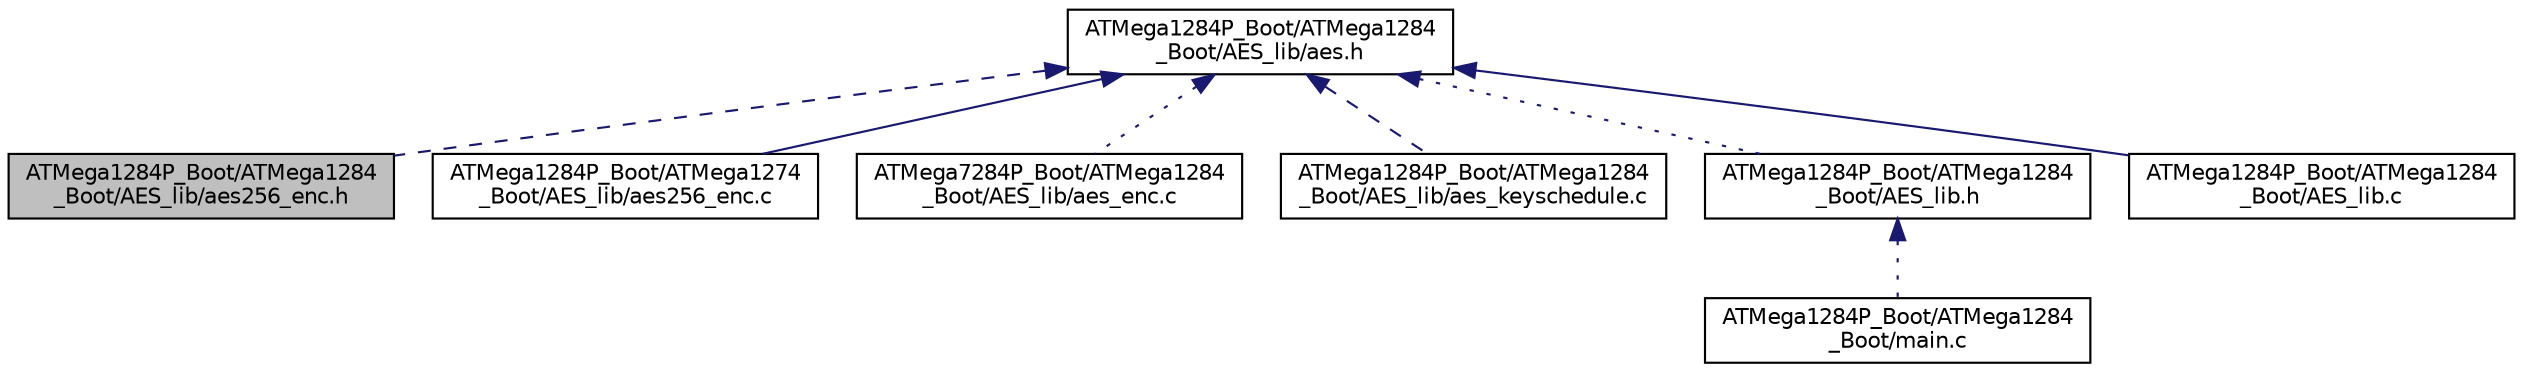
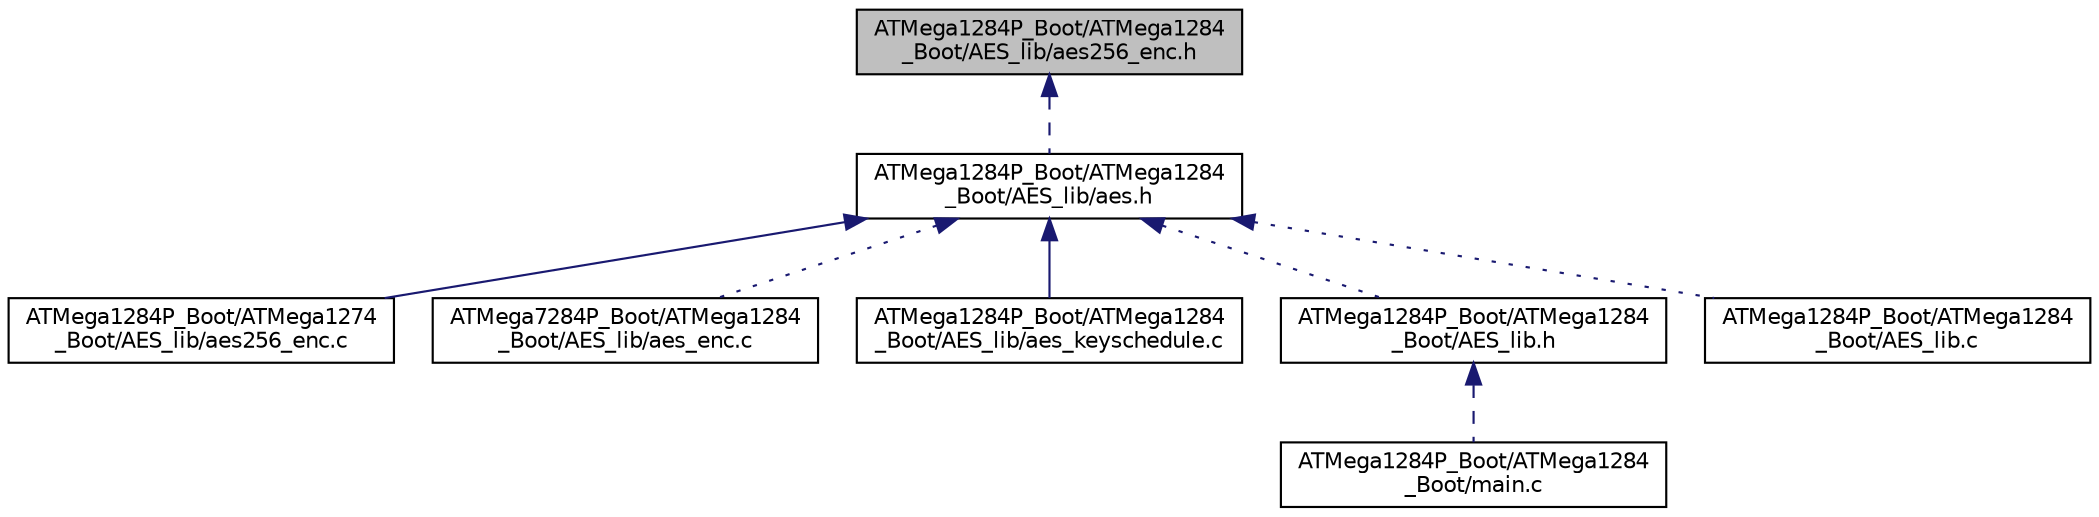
edge "ATMega1284P_Boot/ATMega1284 _Boot/AES_lib/aes256_enc.h" -> "ATMega1284P_Boot/ATMega1284 _Boot/AES_lib/aes.h": reversed
edge "ATMega1284P_Boot/ATMega1284 _Boot/AES_lib.c" -> "ATMega1284P_Boot/ATMega1284 _Boot/AES_lib/aes.h": style solid -> dotted
edge "ATMega1284P_Boot/ATMega1284 _Boot/AES_lib/aes_keyschedule.c" -> "ATMega1284P_Boot/ATMega1284 _Boot/AES_lib/aes.h": style dashed -> solid
edge "ATMega1284P_Boot/ATMega1284 _Boot/main.c" -> "ATMega1284P_Boot/ATMega1284 _Boot/AES_lib.h": style dotted -> dashed
